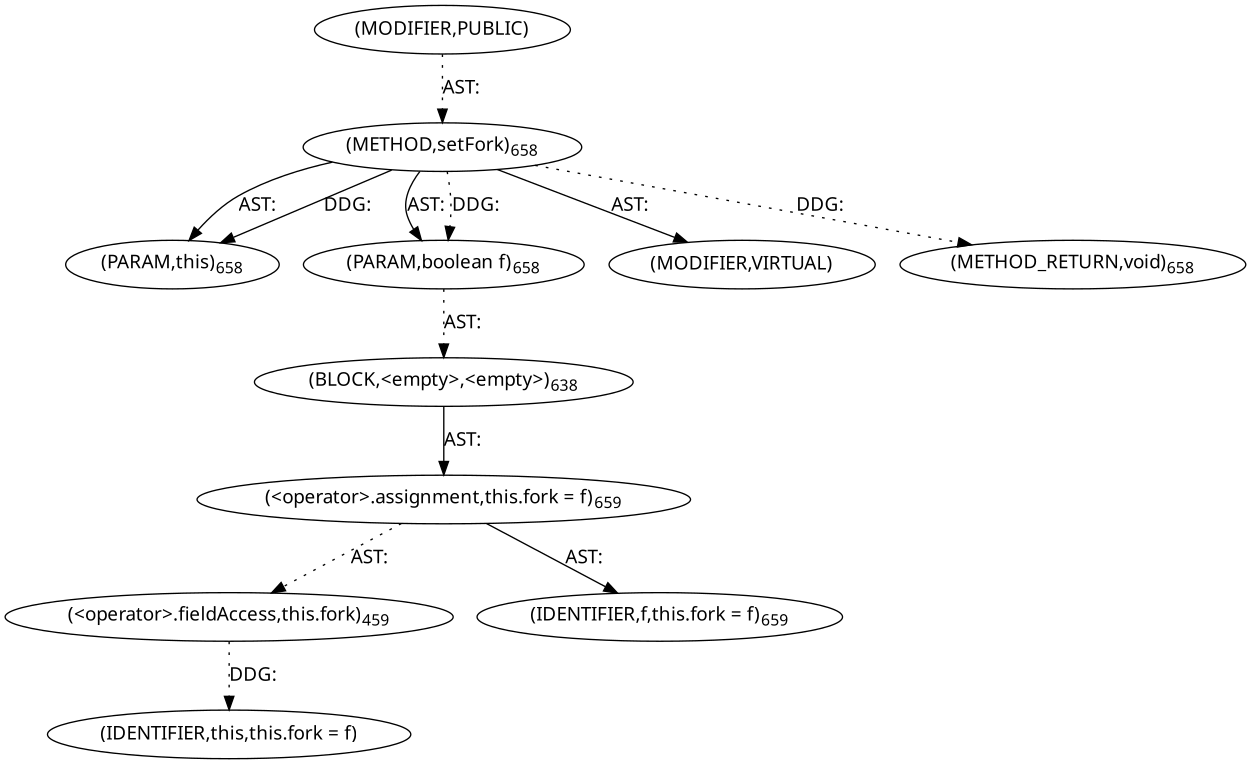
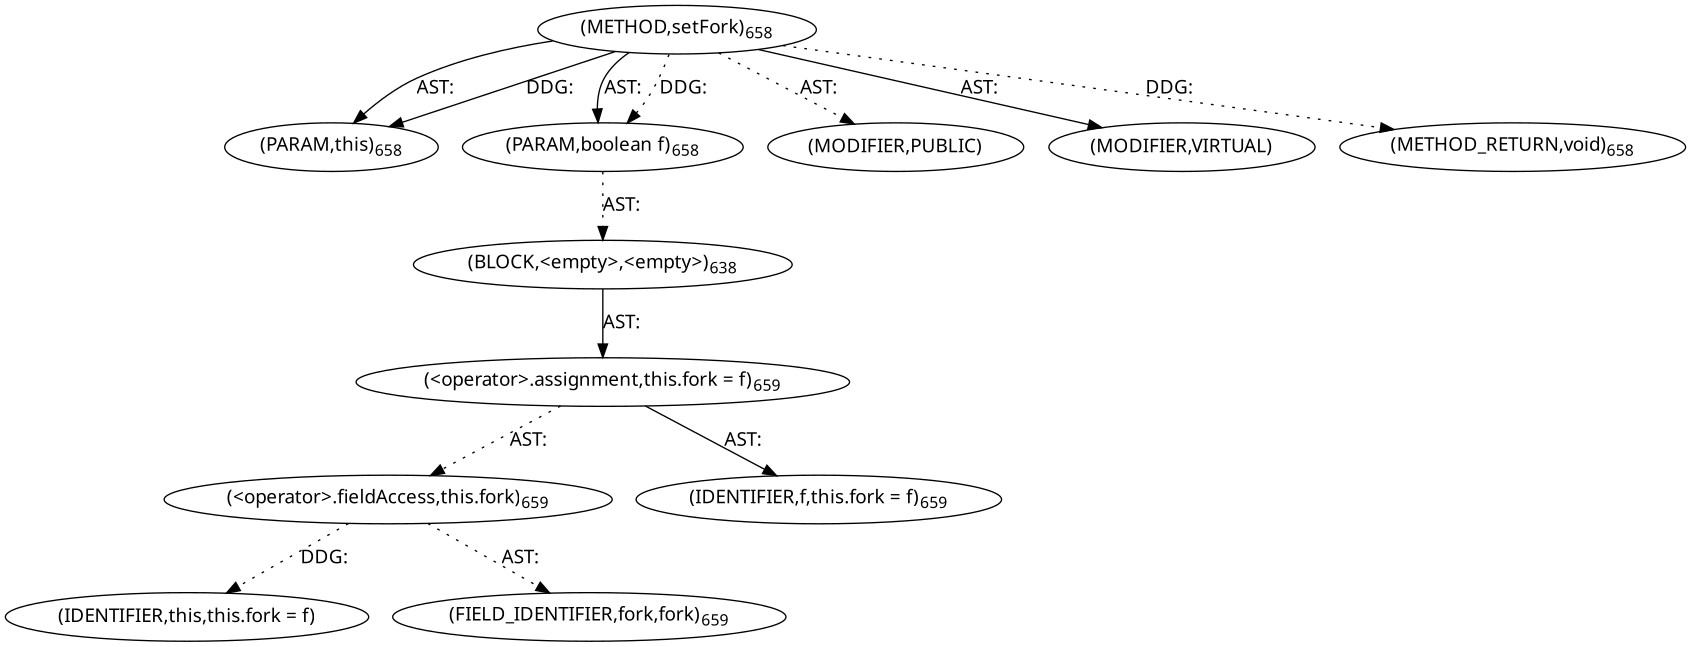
edge "(MODIFIER,PUBLIC)" -> "(METHOD,setFork)": reversed
node "(<operator>.fieldAccess,this.fork)": text "459" -> "659"
node "(FIELD_IDENTIFIER,fork,fork)": added
